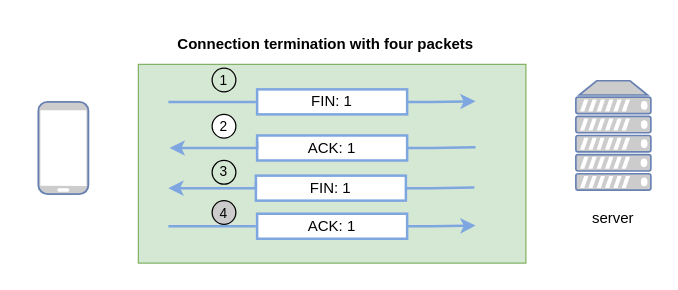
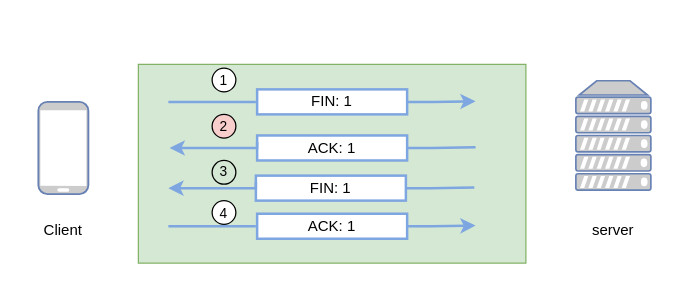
node "Connection termination with four packets": removed
node "1": fillcolor #d5e8d4 -> #ffffff
node "2": fillcolor #ffffff -> #f8cecc
node "4": fillcolor #cccccc -> #ffffff
node "server": moved (613, 218) -> (613, 230)
node "Client": added
